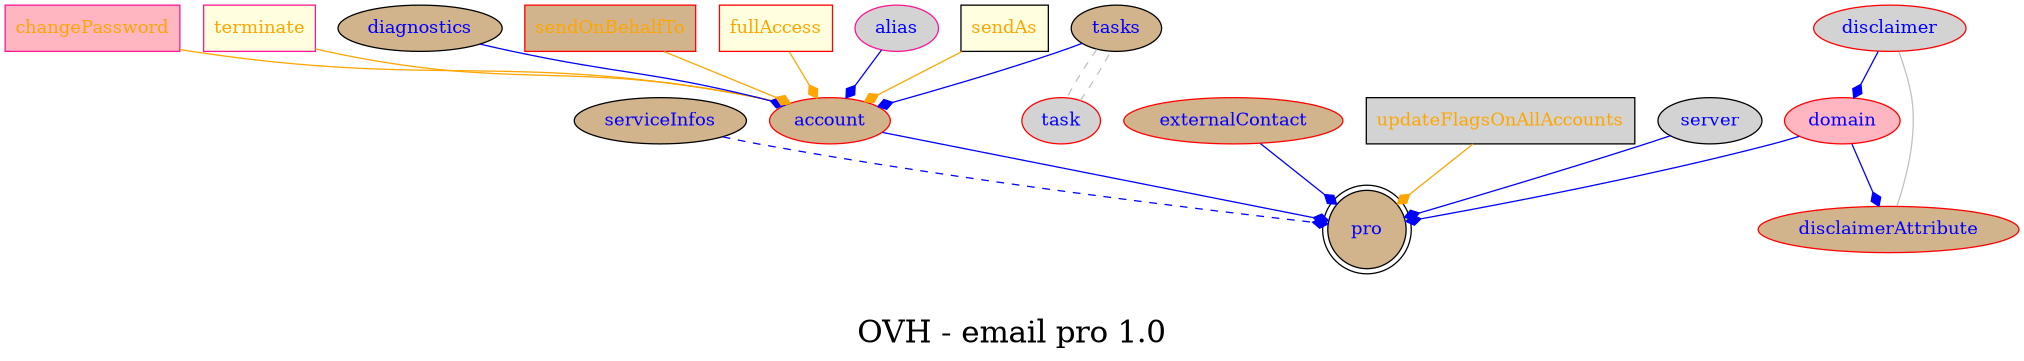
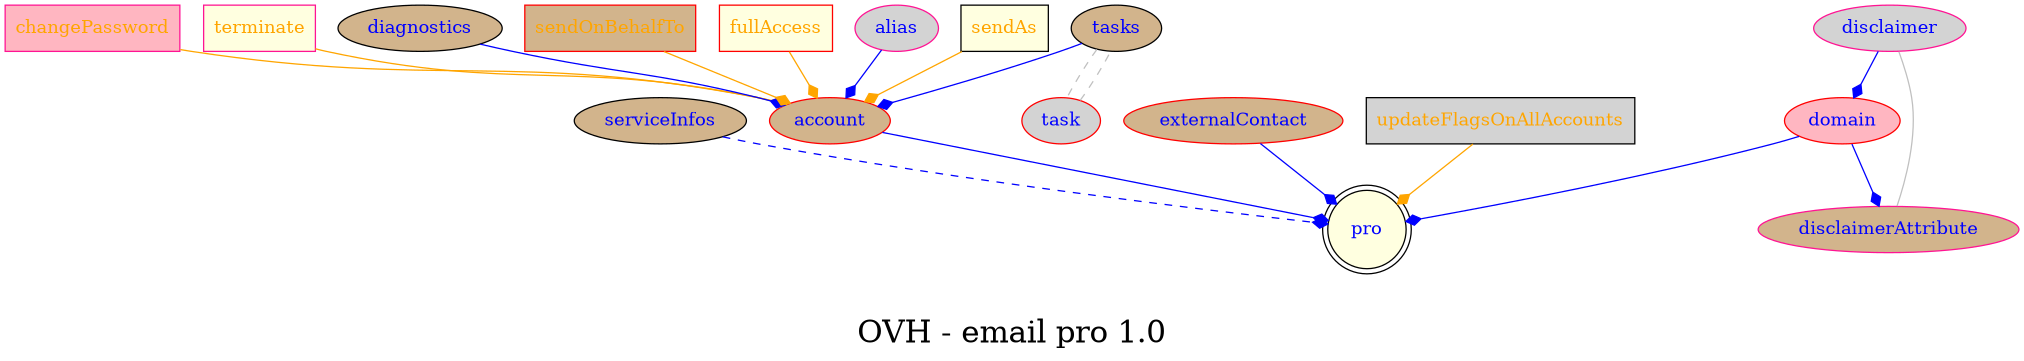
node "disclaimer": color red -> deeppink
node "server": removed
node "pro": fillcolor tan -> lightyellow
node "disclaimerAttribute": color red -> deeppink
